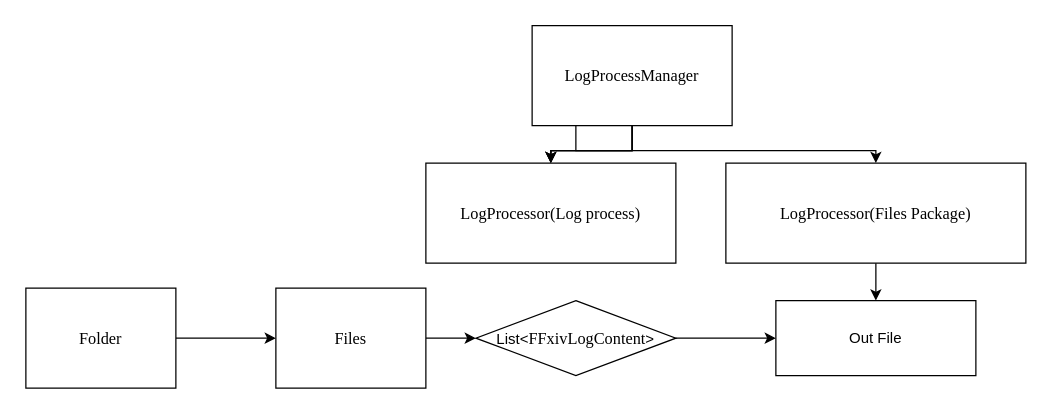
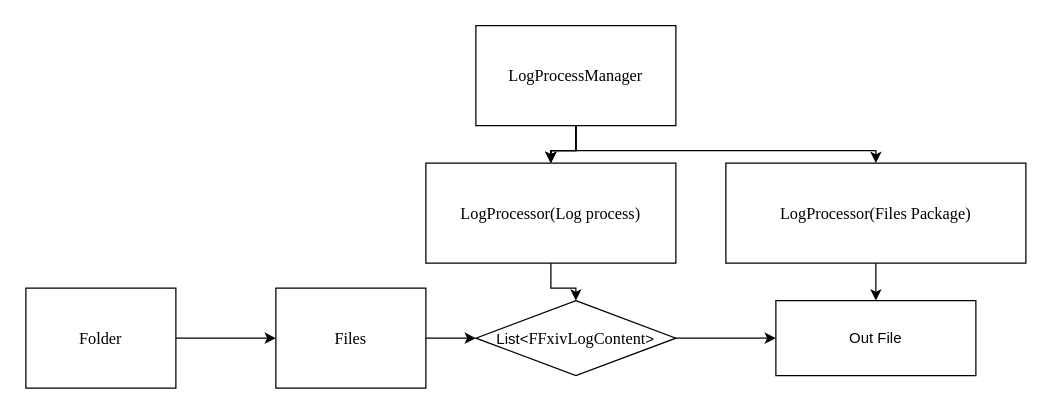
node "LogProcessManager": moved (632, 76) -> (576, 76)
edge "LogProcessor(Log process)" -> "List<FFxivLogContent>": added
